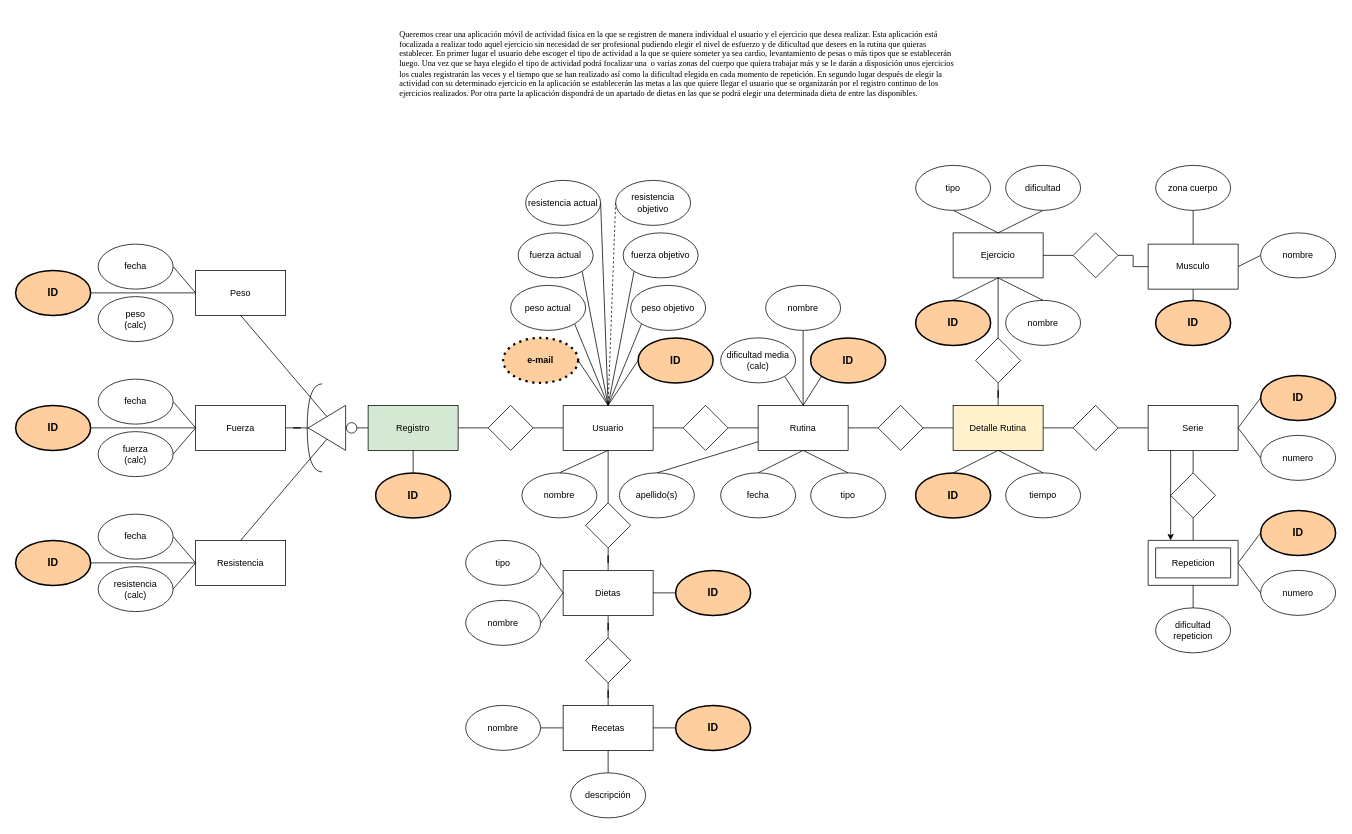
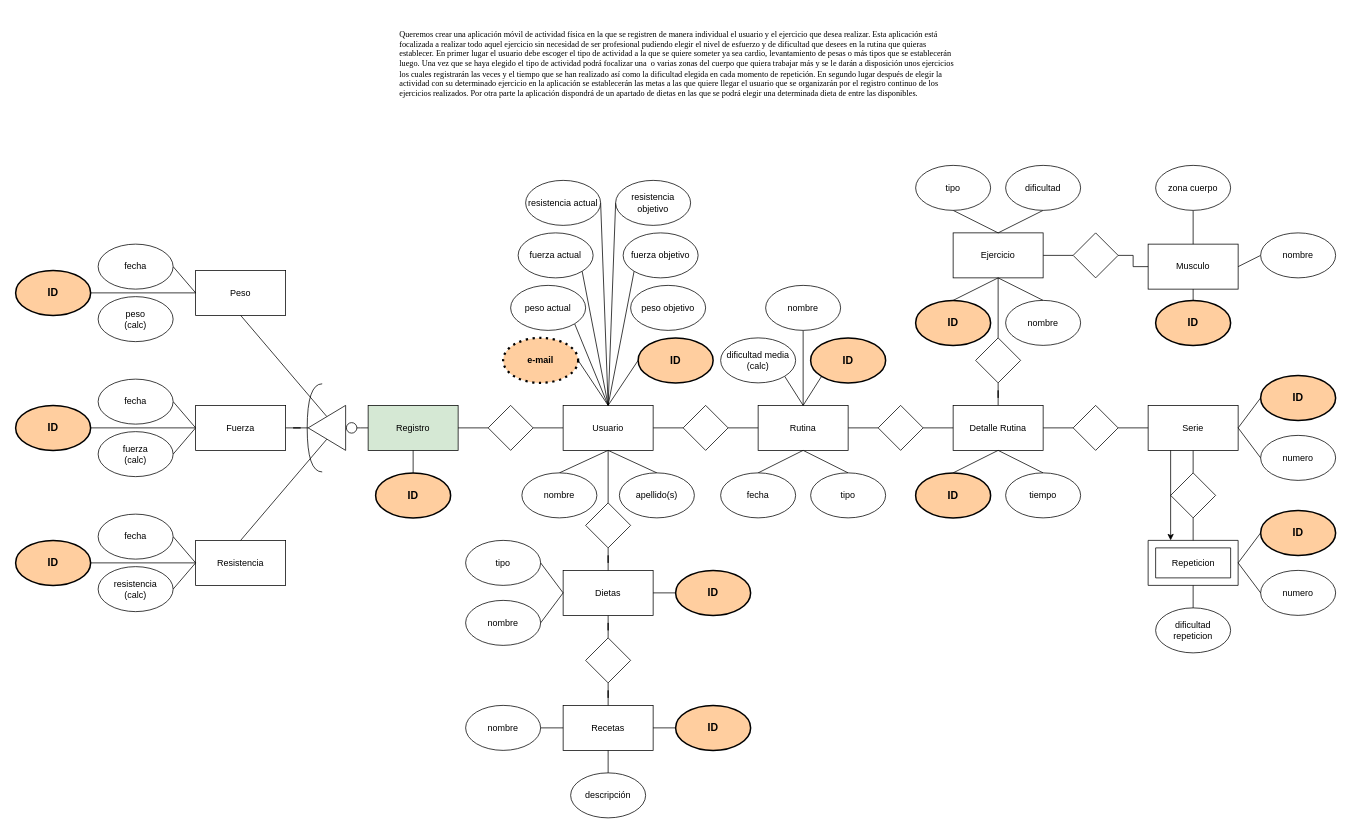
edge "resistencia objetivo" -- "Usuario": style dashed -> solid
edge "peso objetivo" -- "Usuario": removed
node "Detalle Rutina": fillcolor #fff2cc -> #ffffff
edge "Rutina" -- "apellido(s)": now "Usuario" -- "apellido(s)"
